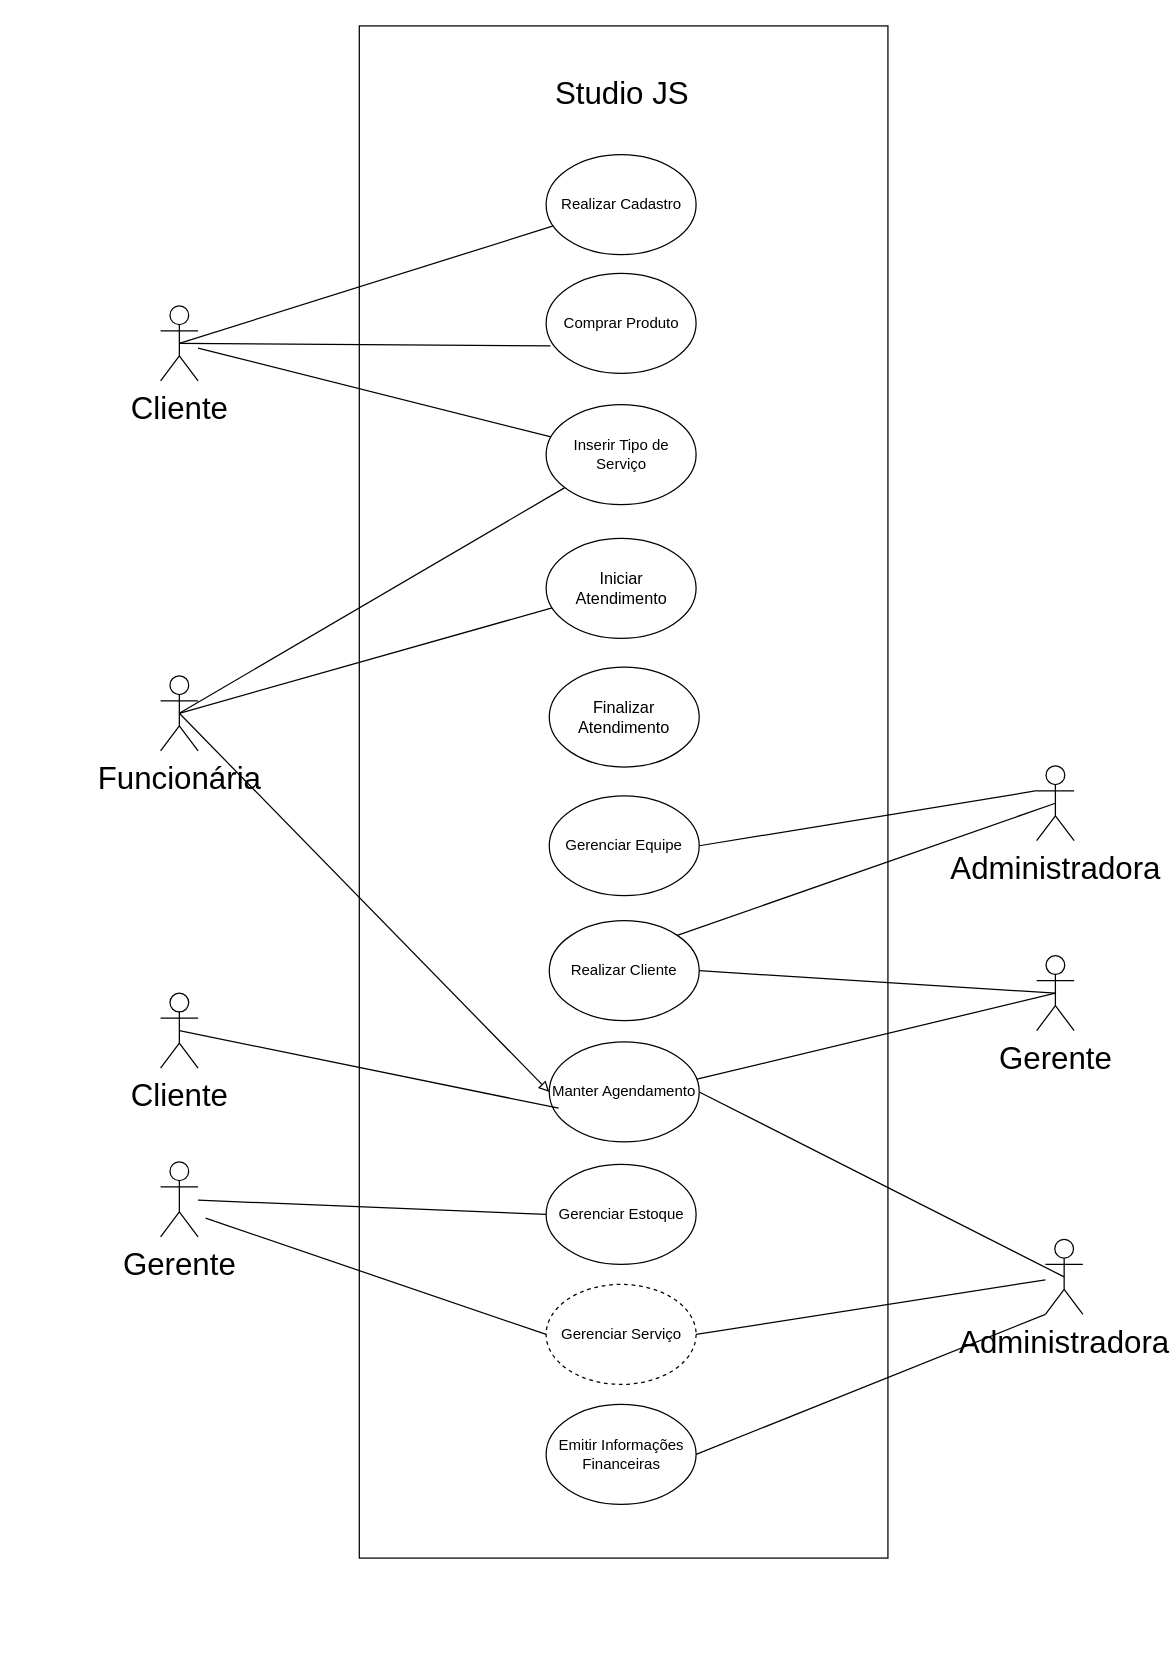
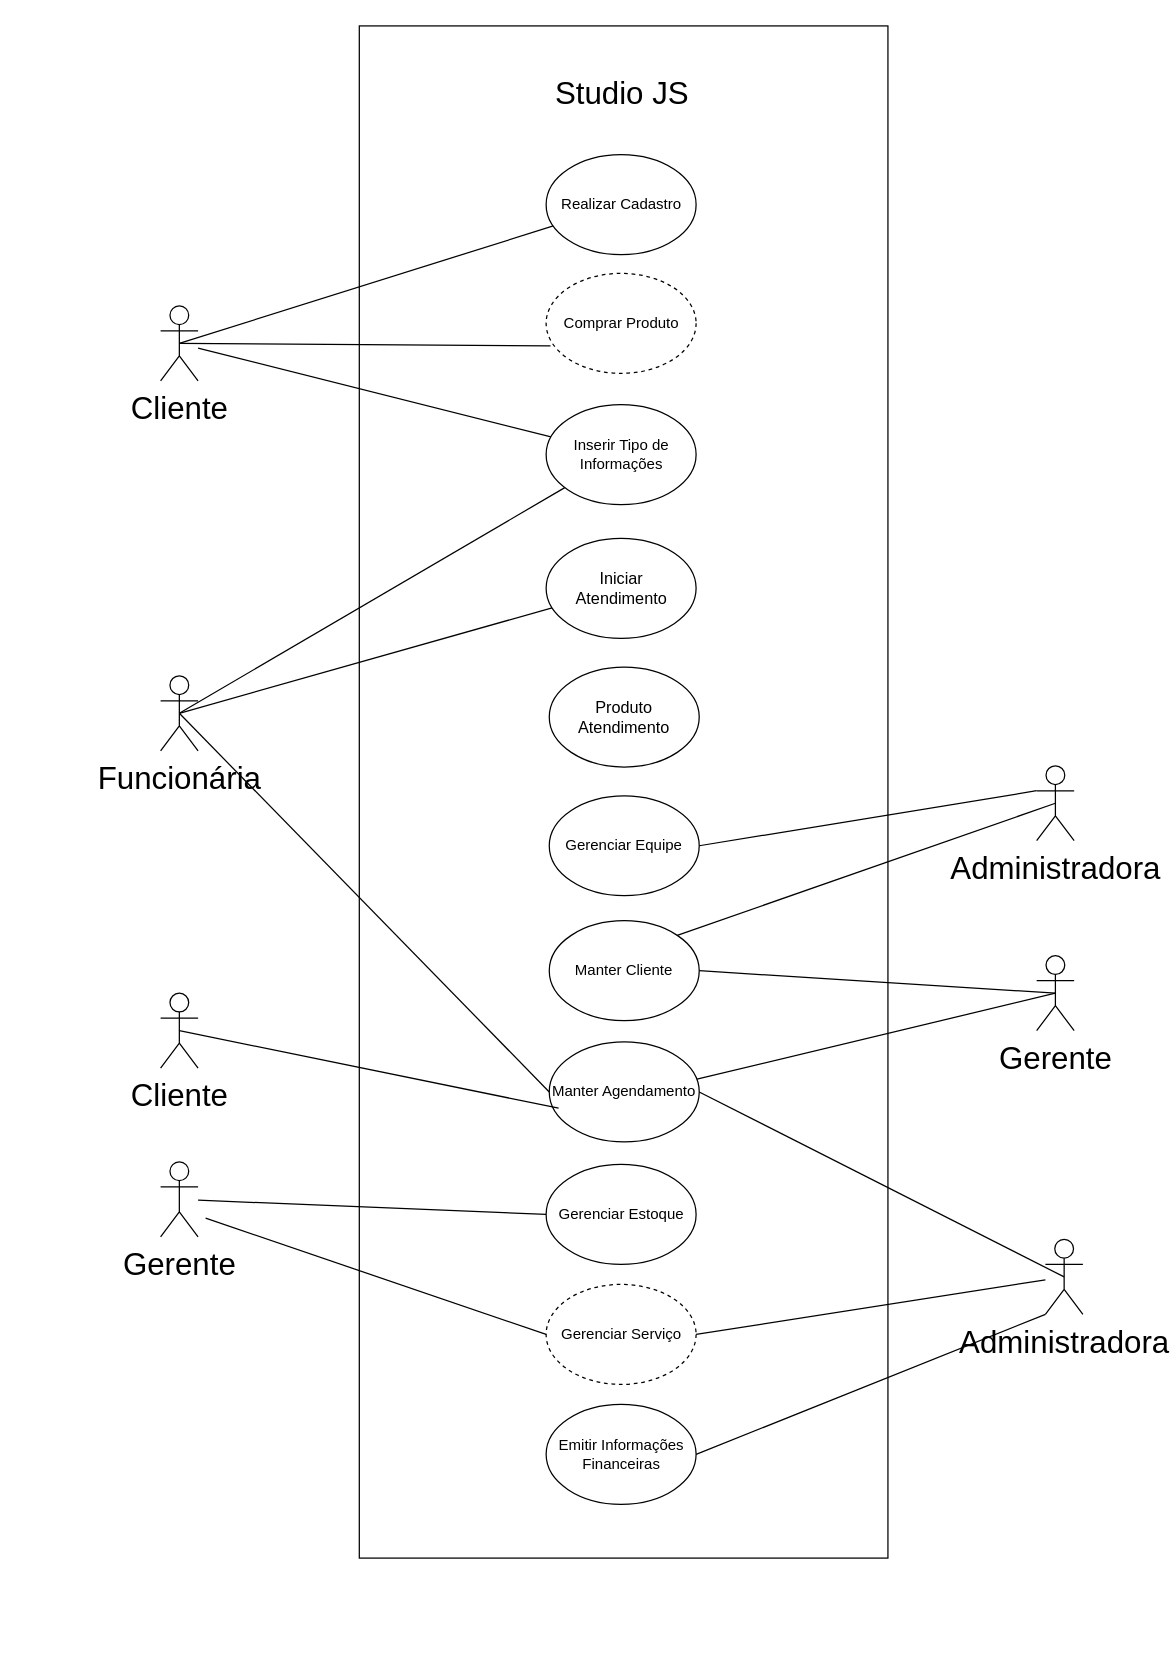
node "Comprar Produto": style solid -> dashed
node "Inserir Tipo de Serviço": label "Inserir Tipo de Serviço" -> "Inserir Tipo de Informações"
node "Finalizar Atendimento": label "Finalizar Atendimento" -> "Produto Atendimento"
node "Realizar Cliente": label "Realizar Cliente" -> "Manter Cliente"
edge "Funcionária" -> "Manter Agendamento": arrowhead block -> none
